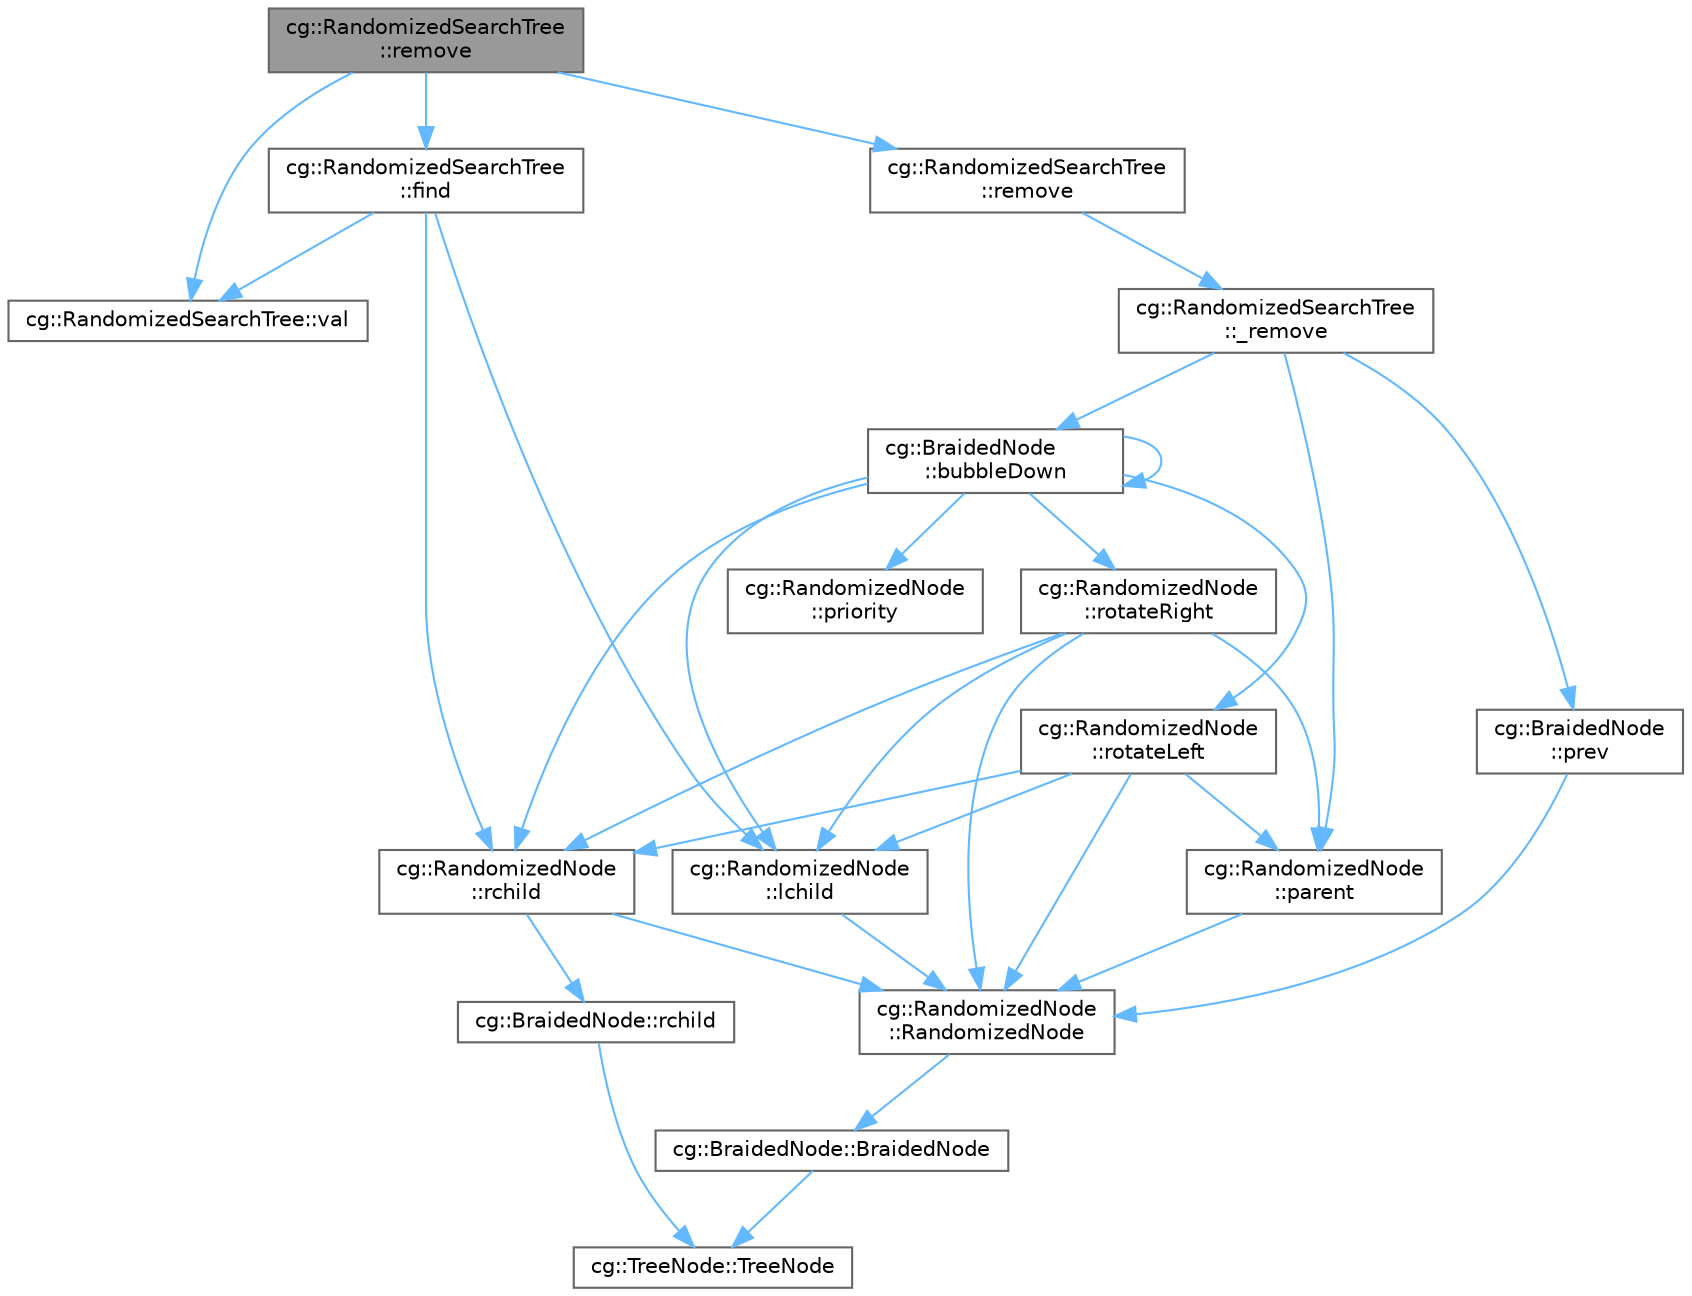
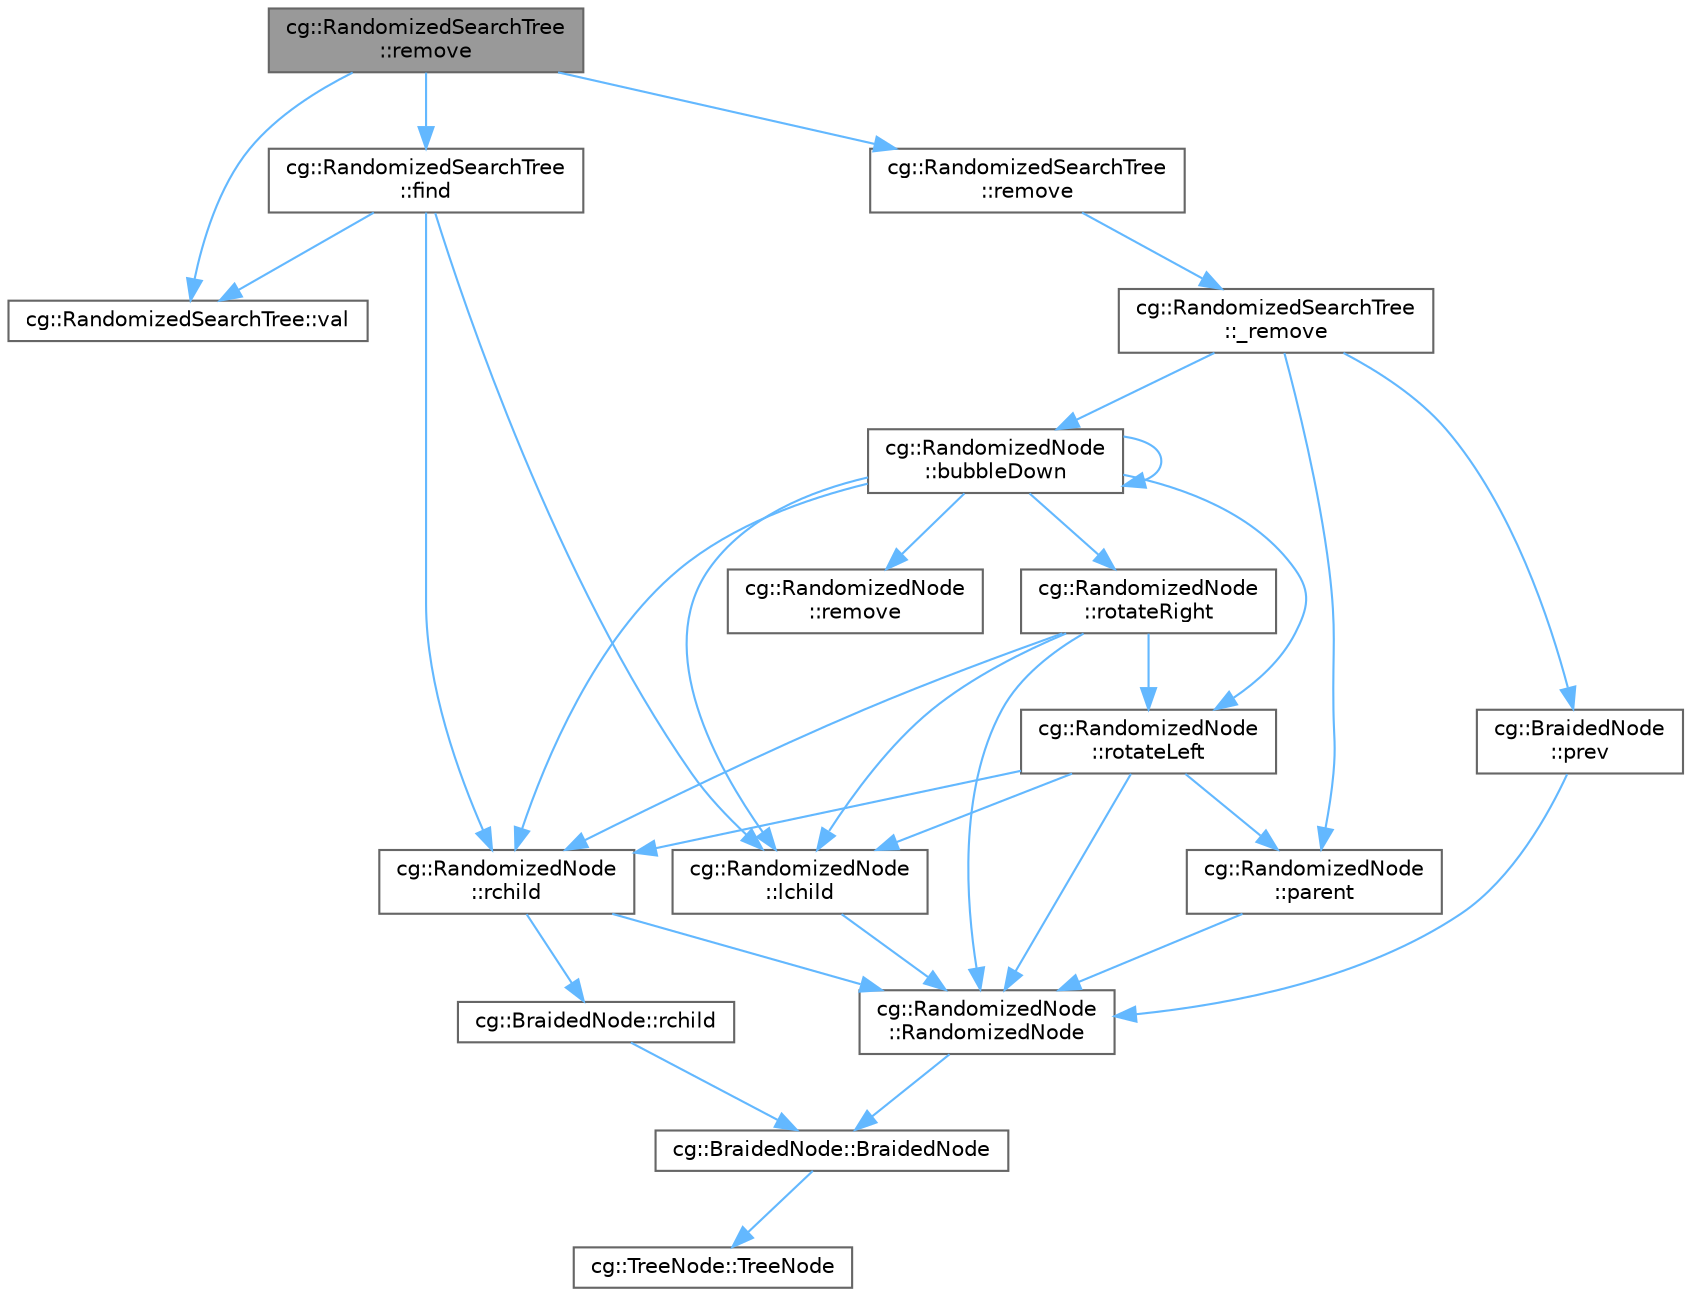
node "cg::BraidedNode ::bubbleDown": label "cg::BraidedNode ::bubbleDown" -> "cg::RandomizedNode ::bubbleDown"
node "cg::RandomizedNode ::priority": label "cg::RandomizedNode ::priority" -> "cg::RandomizedNode ::remove"
edge "cg::RandomizedNode ::rotateRight" -> "cg::RandomizedNode ::parent": now "cg::RandomizedNode ::rotateRight" -> "cg::RandomizedNode ::rotateLeft"
edge "cg::BraidedNode::rchild" -> "cg::TreeNode::TreeNode": now "cg::BraidedNode::rchild" -> "cg::BraidedNode::BraidedNode"
